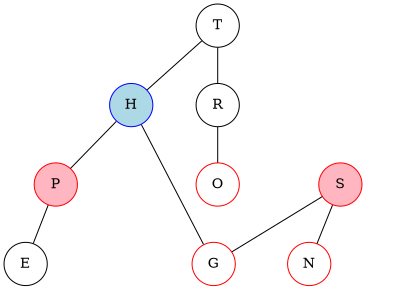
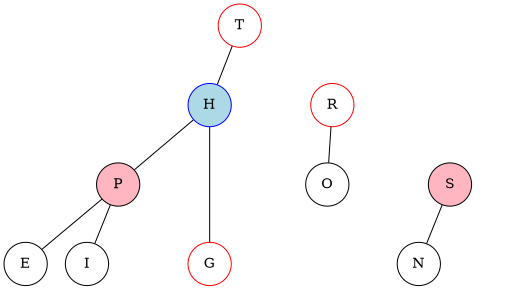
node "T": color black -> red
edge "T" -- "R": removed
node "R": color black -> red
node "P": color red -> black
node "O": color red -> black
node "S": color red -> black
edge "S" -- "G": removed
node "I": added
node "N": color red -> black
